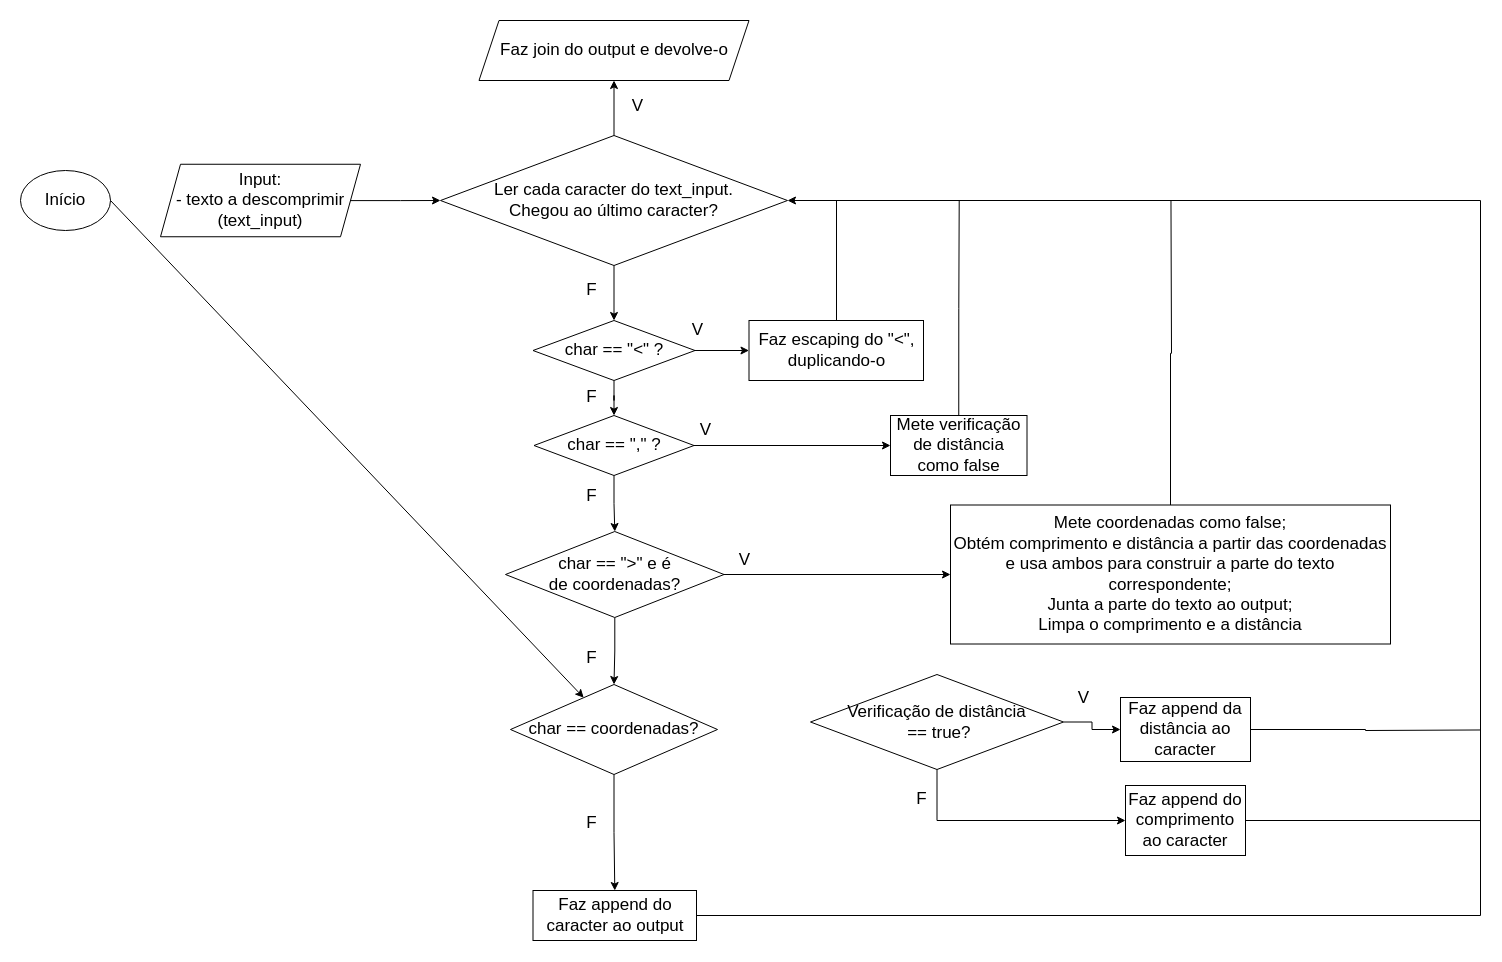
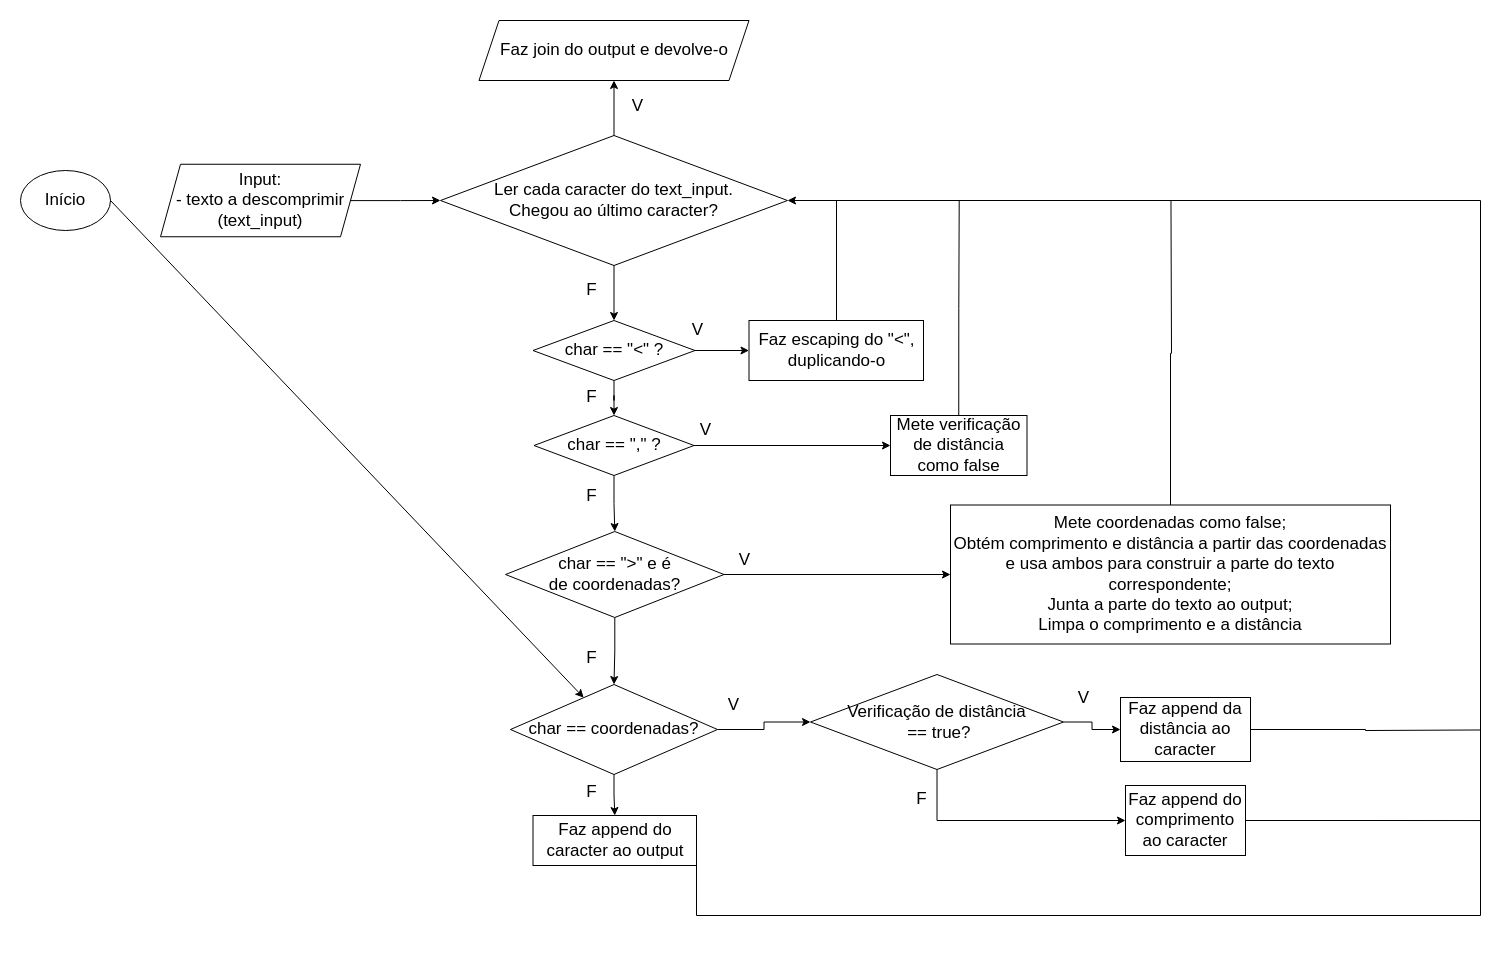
edge "char == coordenadas?" -> "Verificação de distância == true?": added, label "V"
node "Faz append do caracter ao output": moved (615, 916) -> (615, 841)
